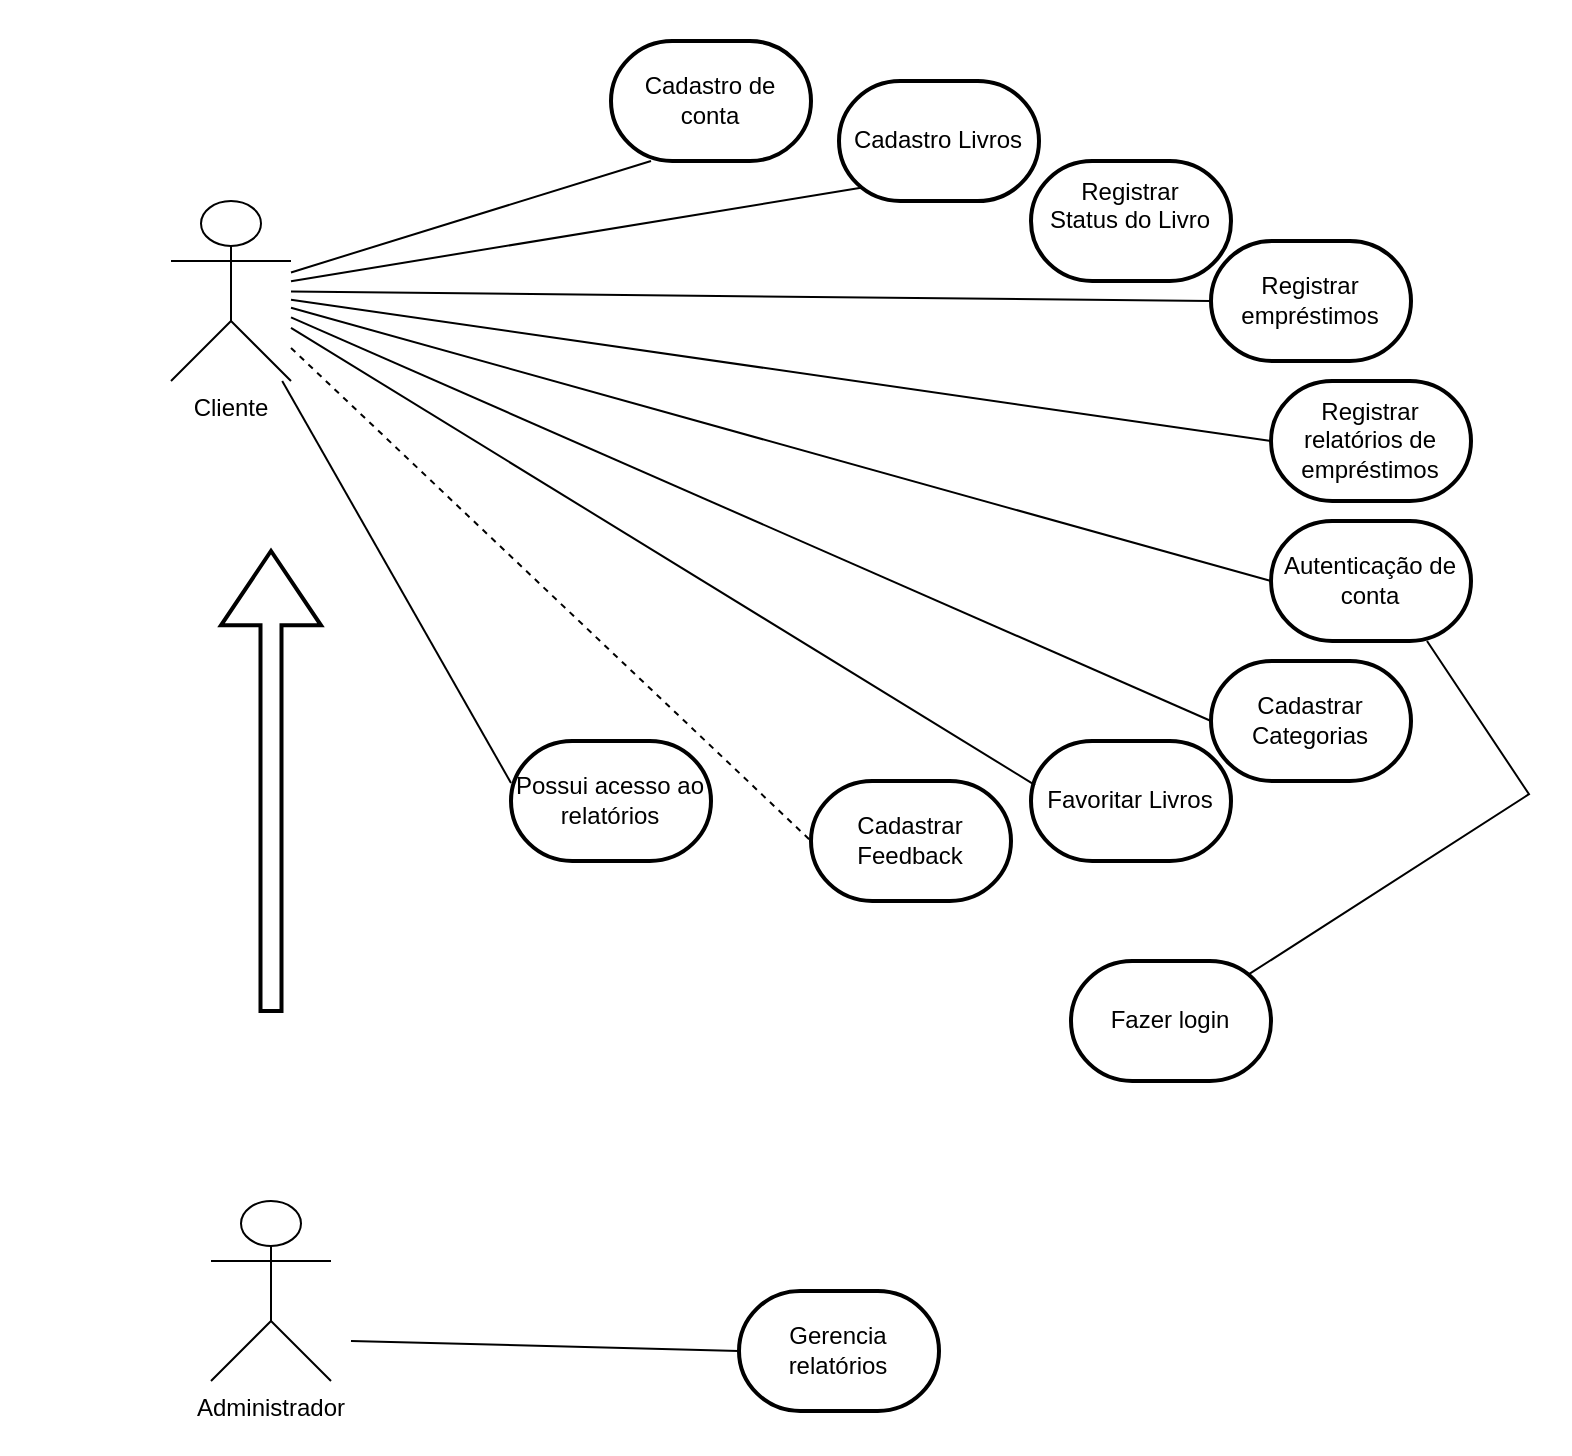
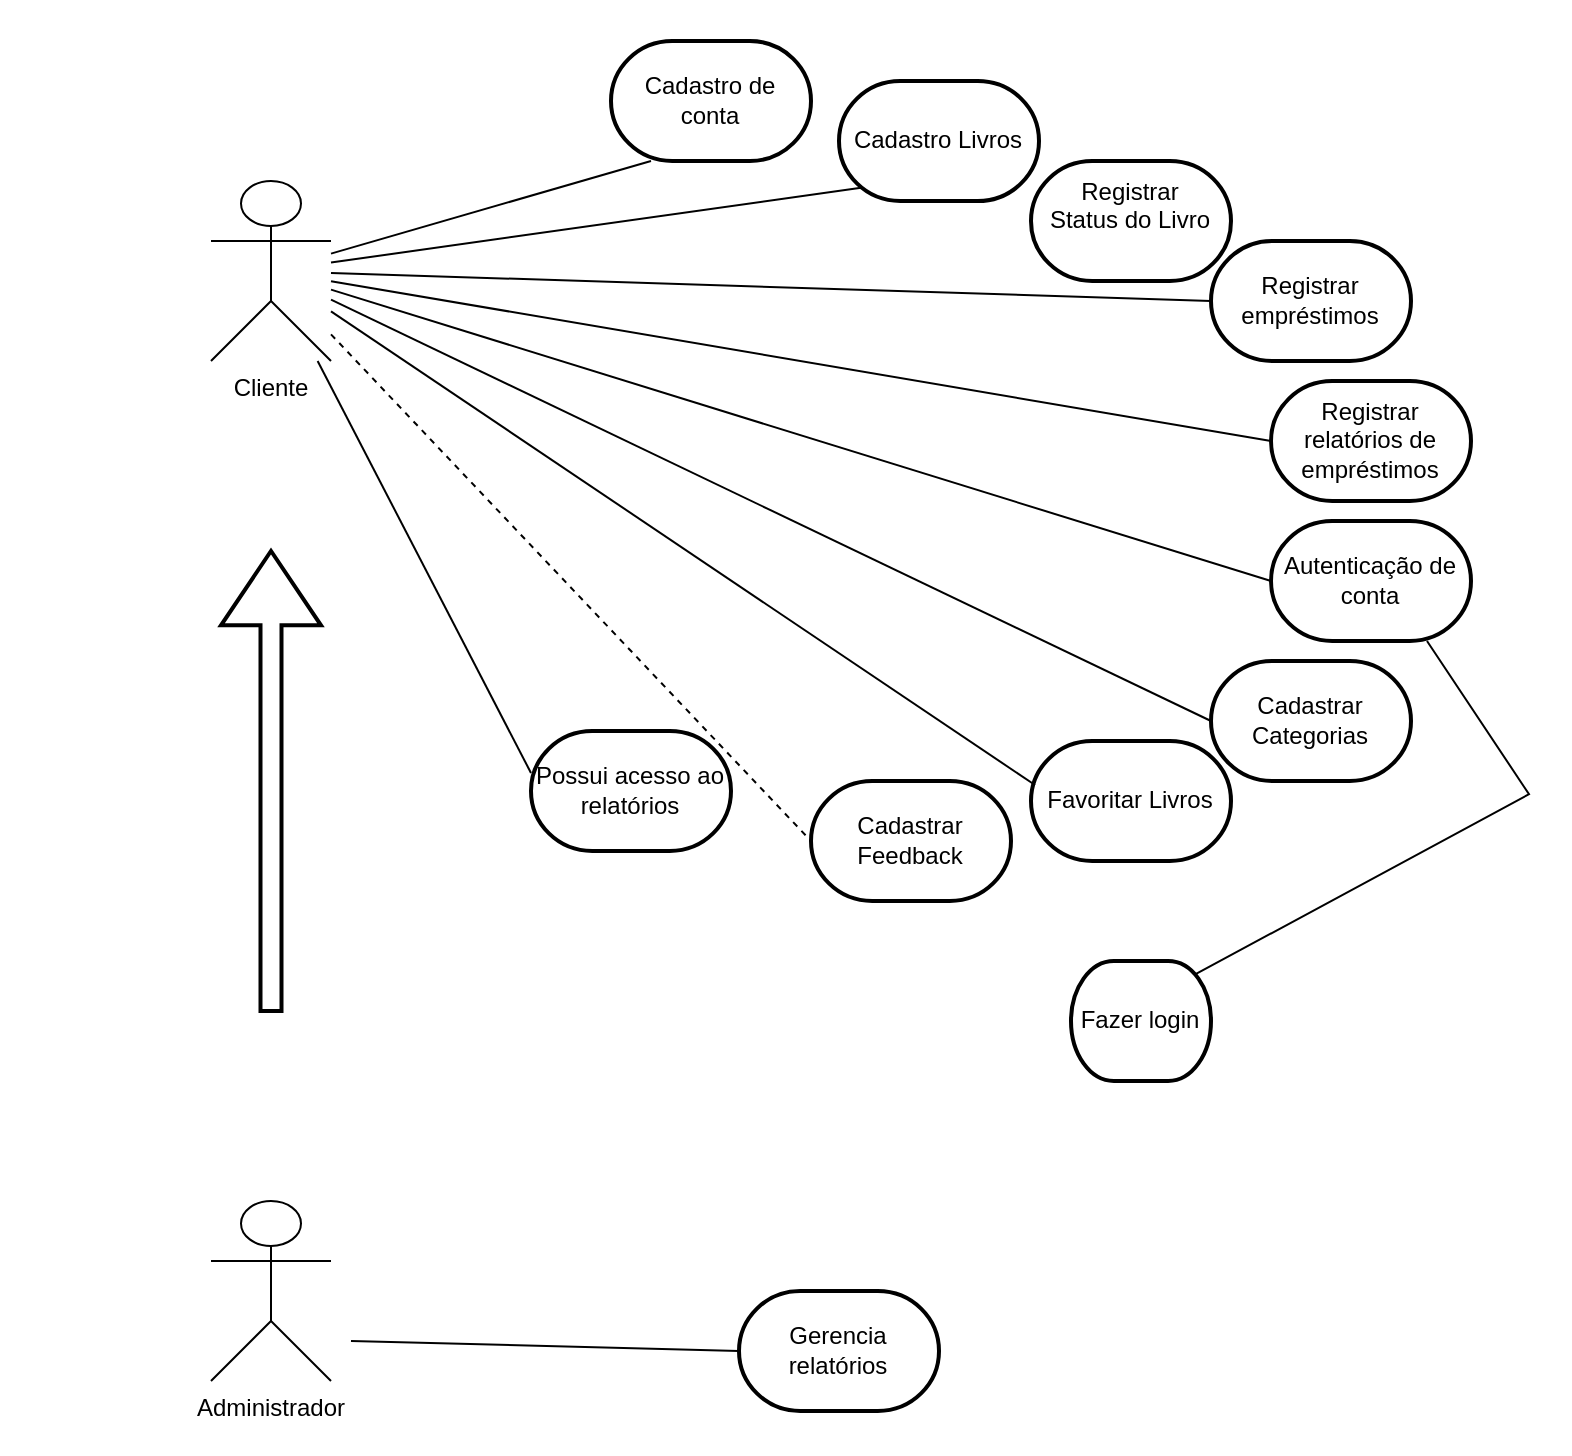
node "Cliente": moved (231, 291) -> (271, 271)
node "Possui acesso ao relatórios": moved (611, 801) -> (631, 791)
node "Fazer login": size 200x120 -> 140x120
